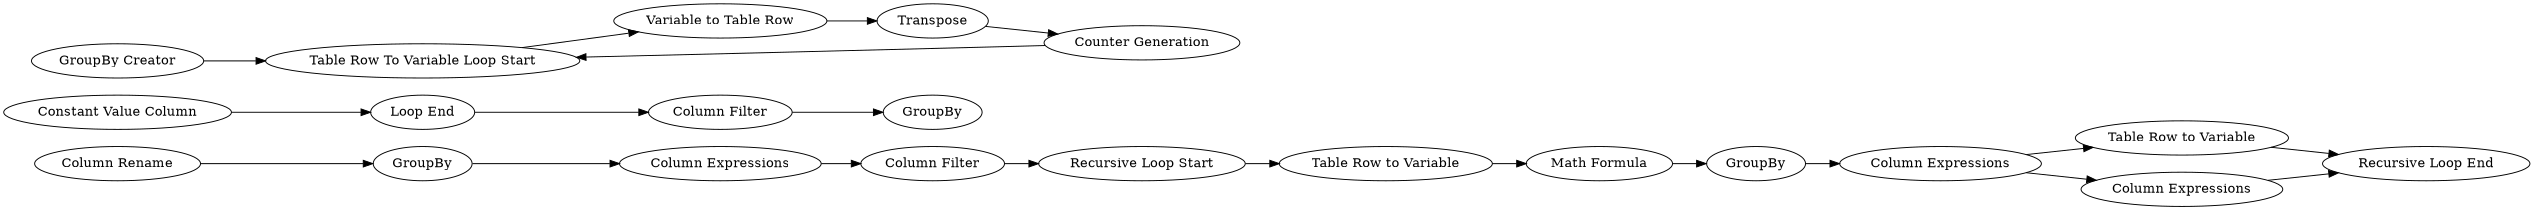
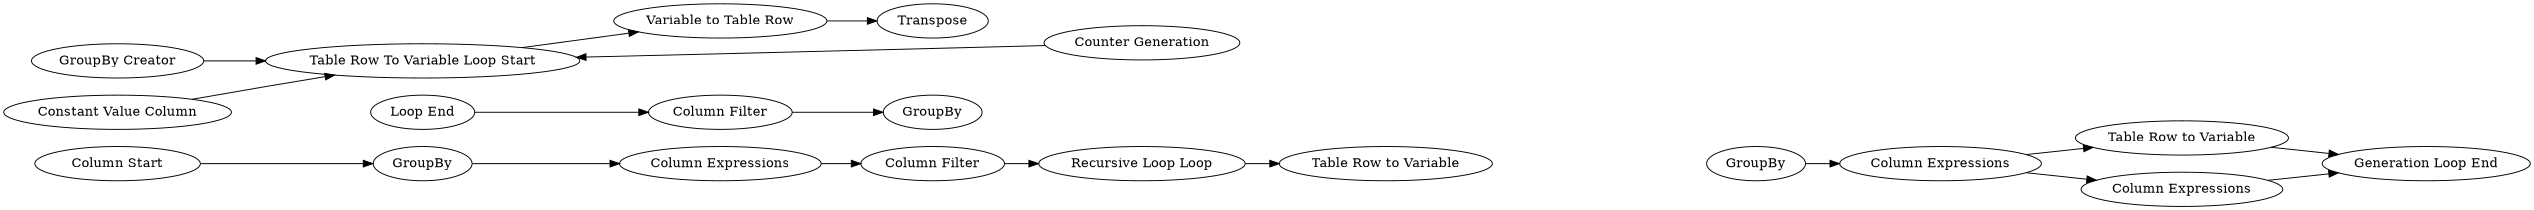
edge "Transpose" -> "Counter Generation": removed
edge "Constant Value Column" -> "Loop End": now "Constant Value Column" -> "Table Row To Variable Loop Start"
node "Column Rename": label "Column Rename" -> "Column Start"
node "Recursive Loop Start": label "Recursive Loop Start" -> "Recursive Loop Loop"
node "Math Formula": removed
node "Recursive Loop End": label "Recursive Loop End" -> "Generation Loop End"
